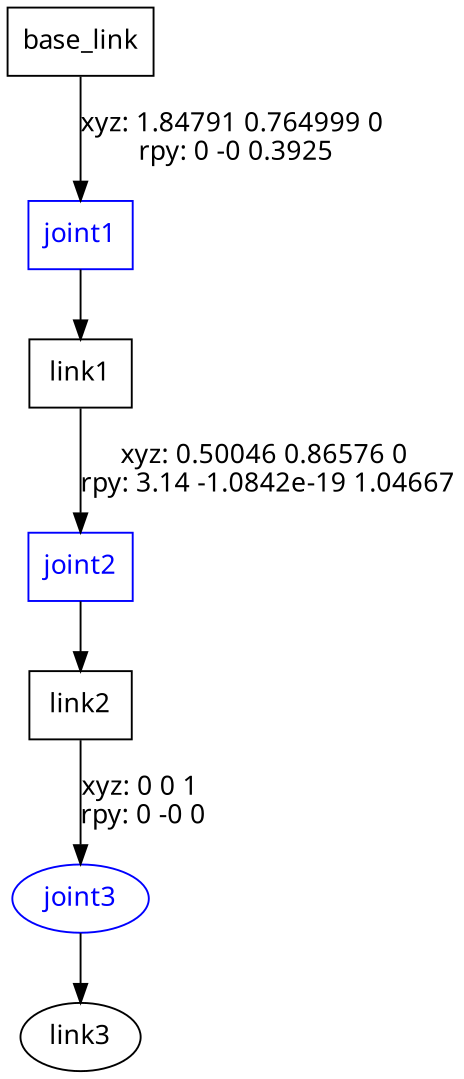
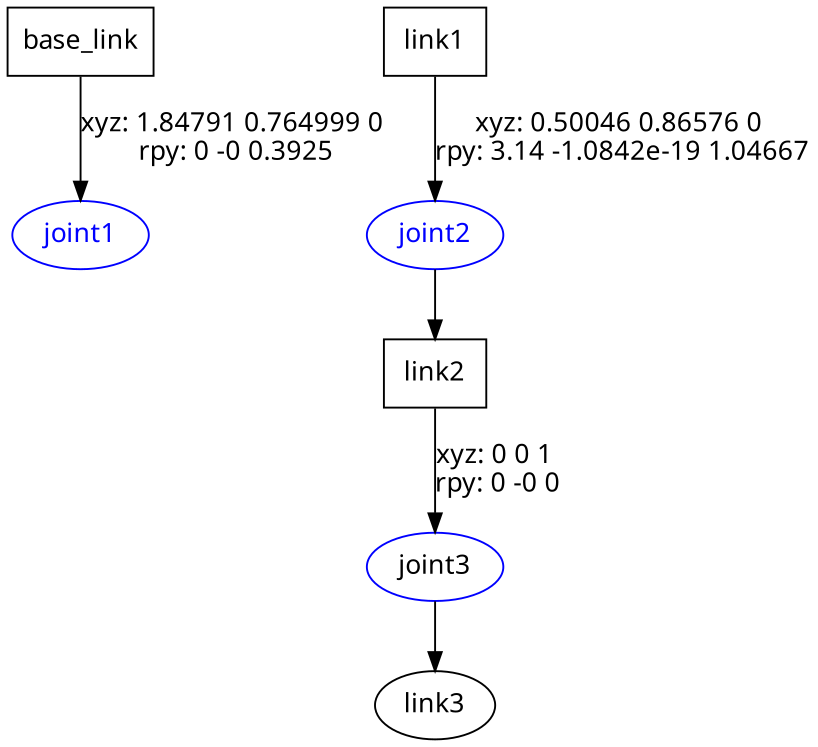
node "joint1": shape box -> ellipse
edge "joint1" -> "link1": removed
node "joint2": shape box -> ellipse
node "joint3": fontcolor blue -> black
